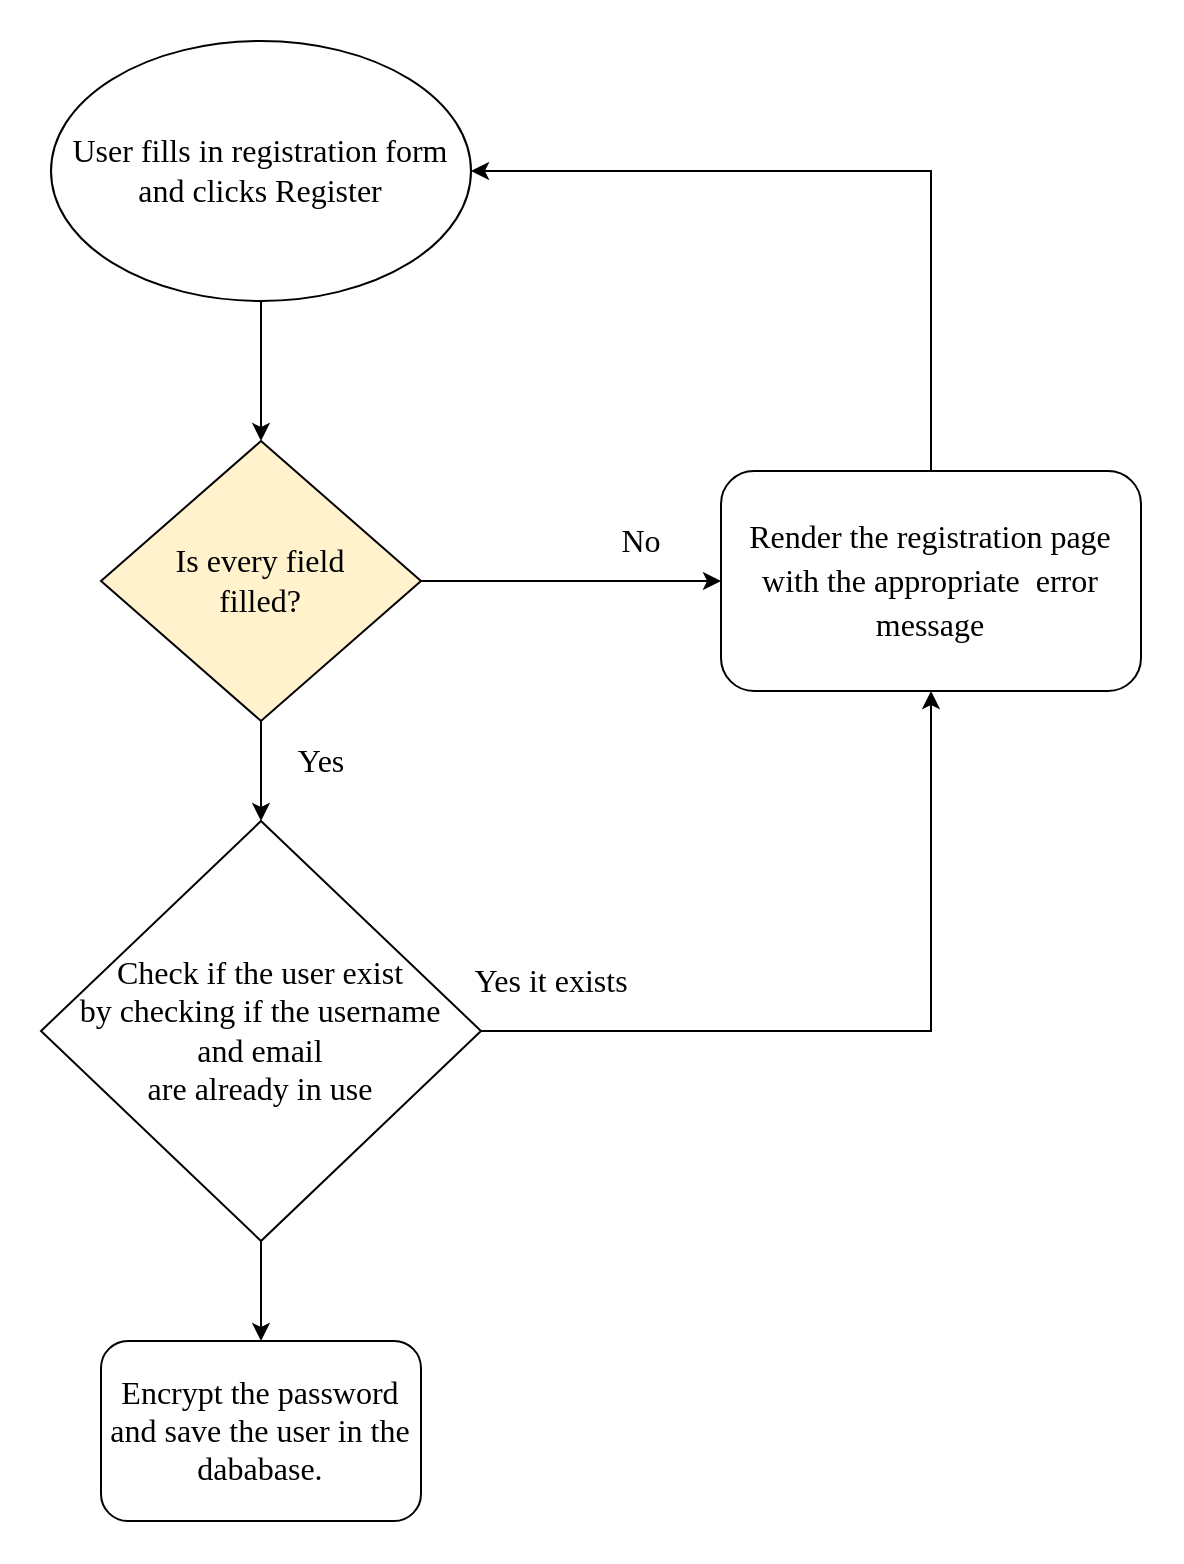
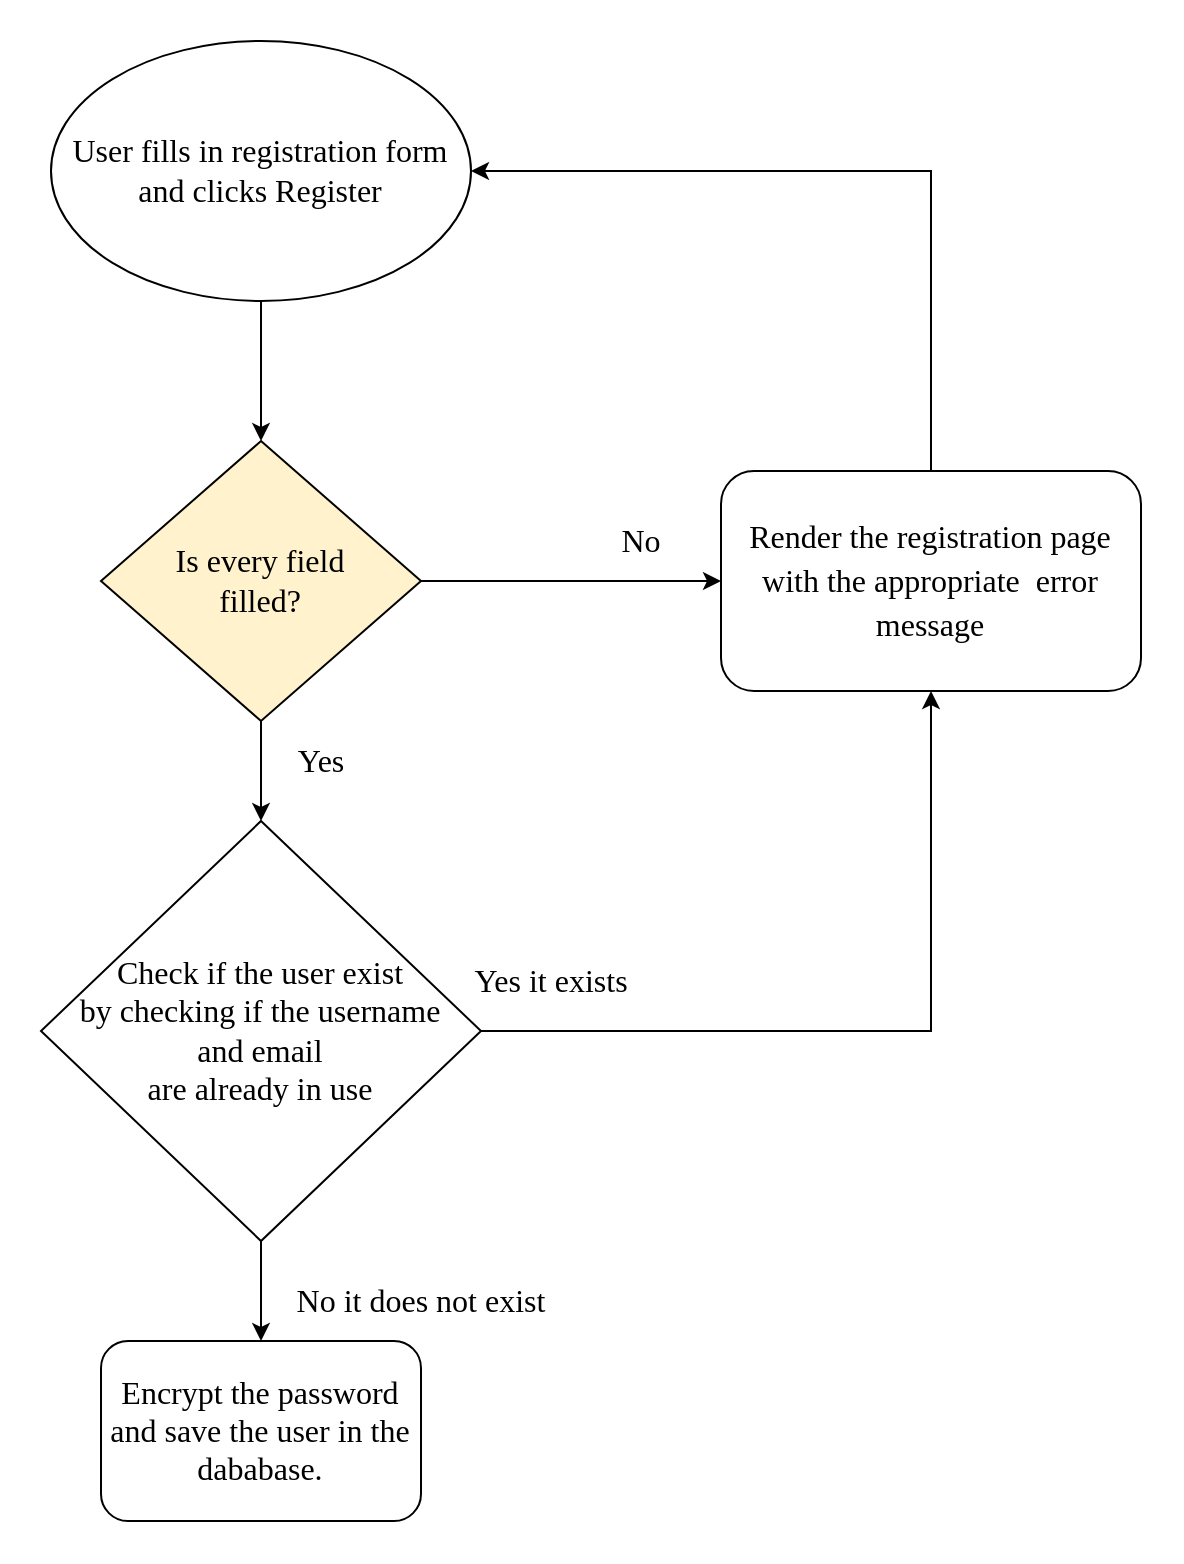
node "No it does not exist": added
